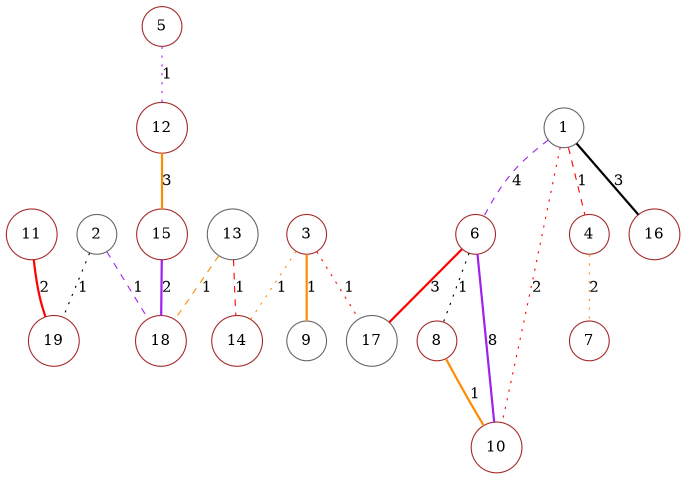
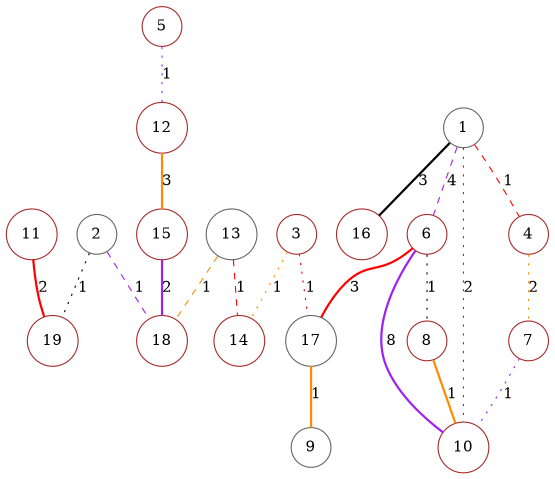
edge "3" -- "9": now "17" -- "9"
edge "7" -- "10": added, label "1"
